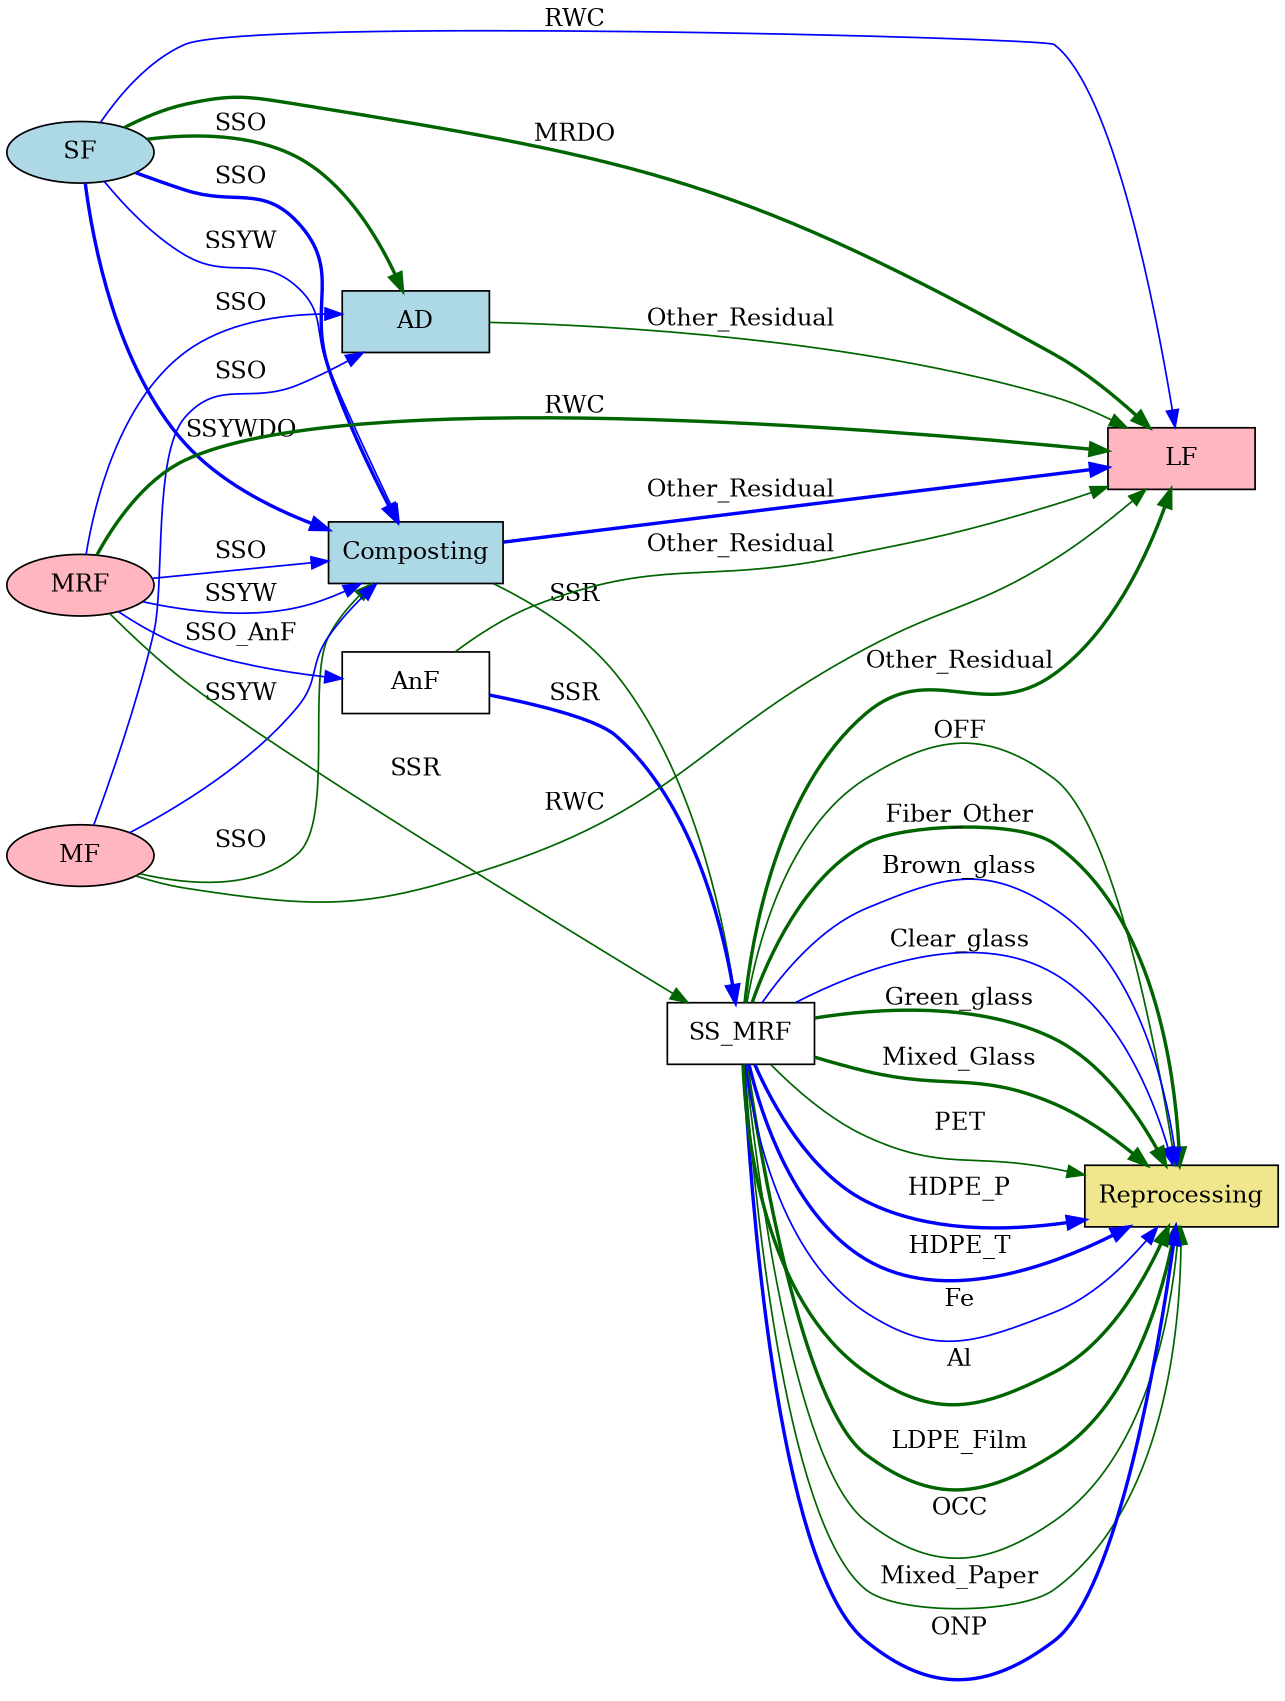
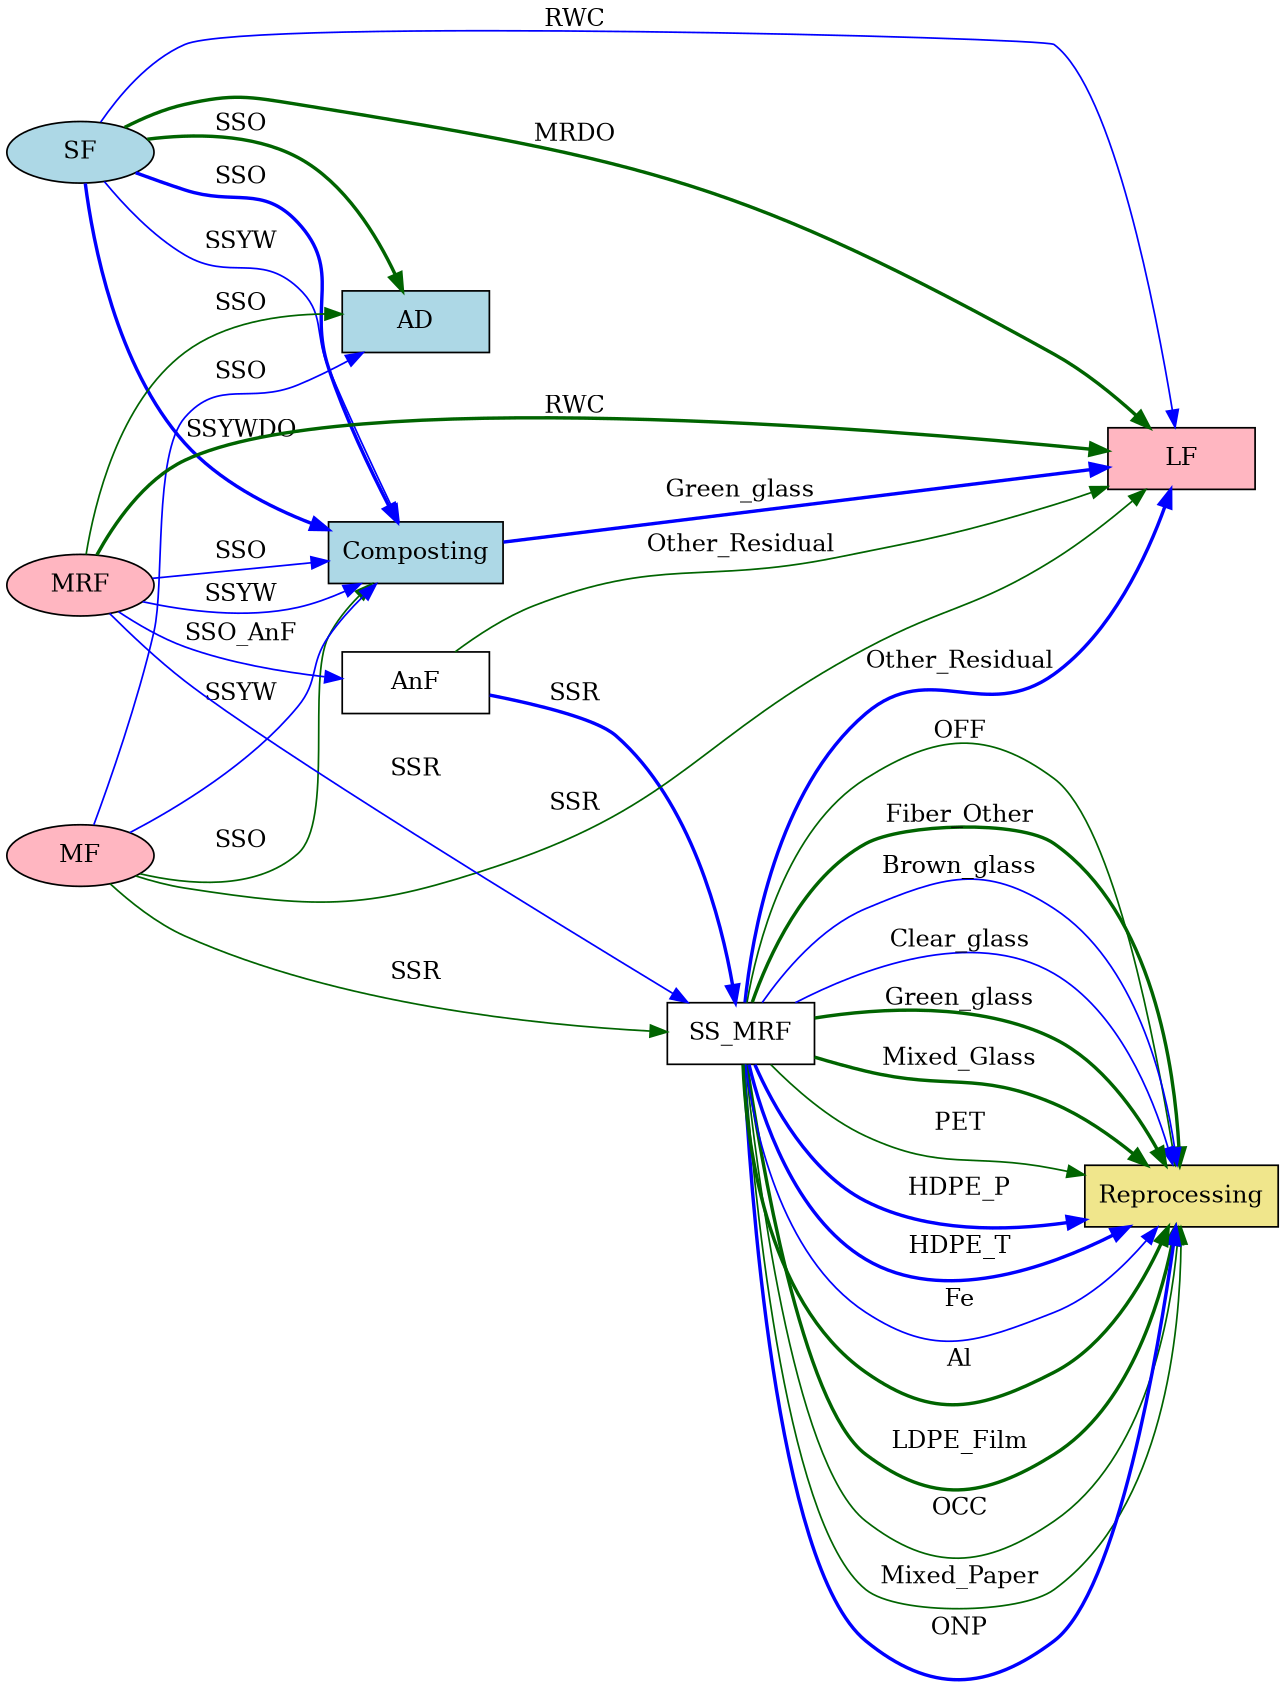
edge "AD" -> "LF": removed, label "Other_Residual"
edge "MRF" -> "AD": color blue -> darkgreen
edge "Composting" -> "LF": label "Other_Residual" -> "Green_glass"
edge "SS_MRF" -> "LF": color darkgreen -> blue
edge "Composting" -> "SS_MRF": now "MF" -> "SS_MRF"
edge "MF" -> "LF": label "RWC" -> "SSR"
edge "MRF" -> "SS_MRF": color darkgreen -> blue
